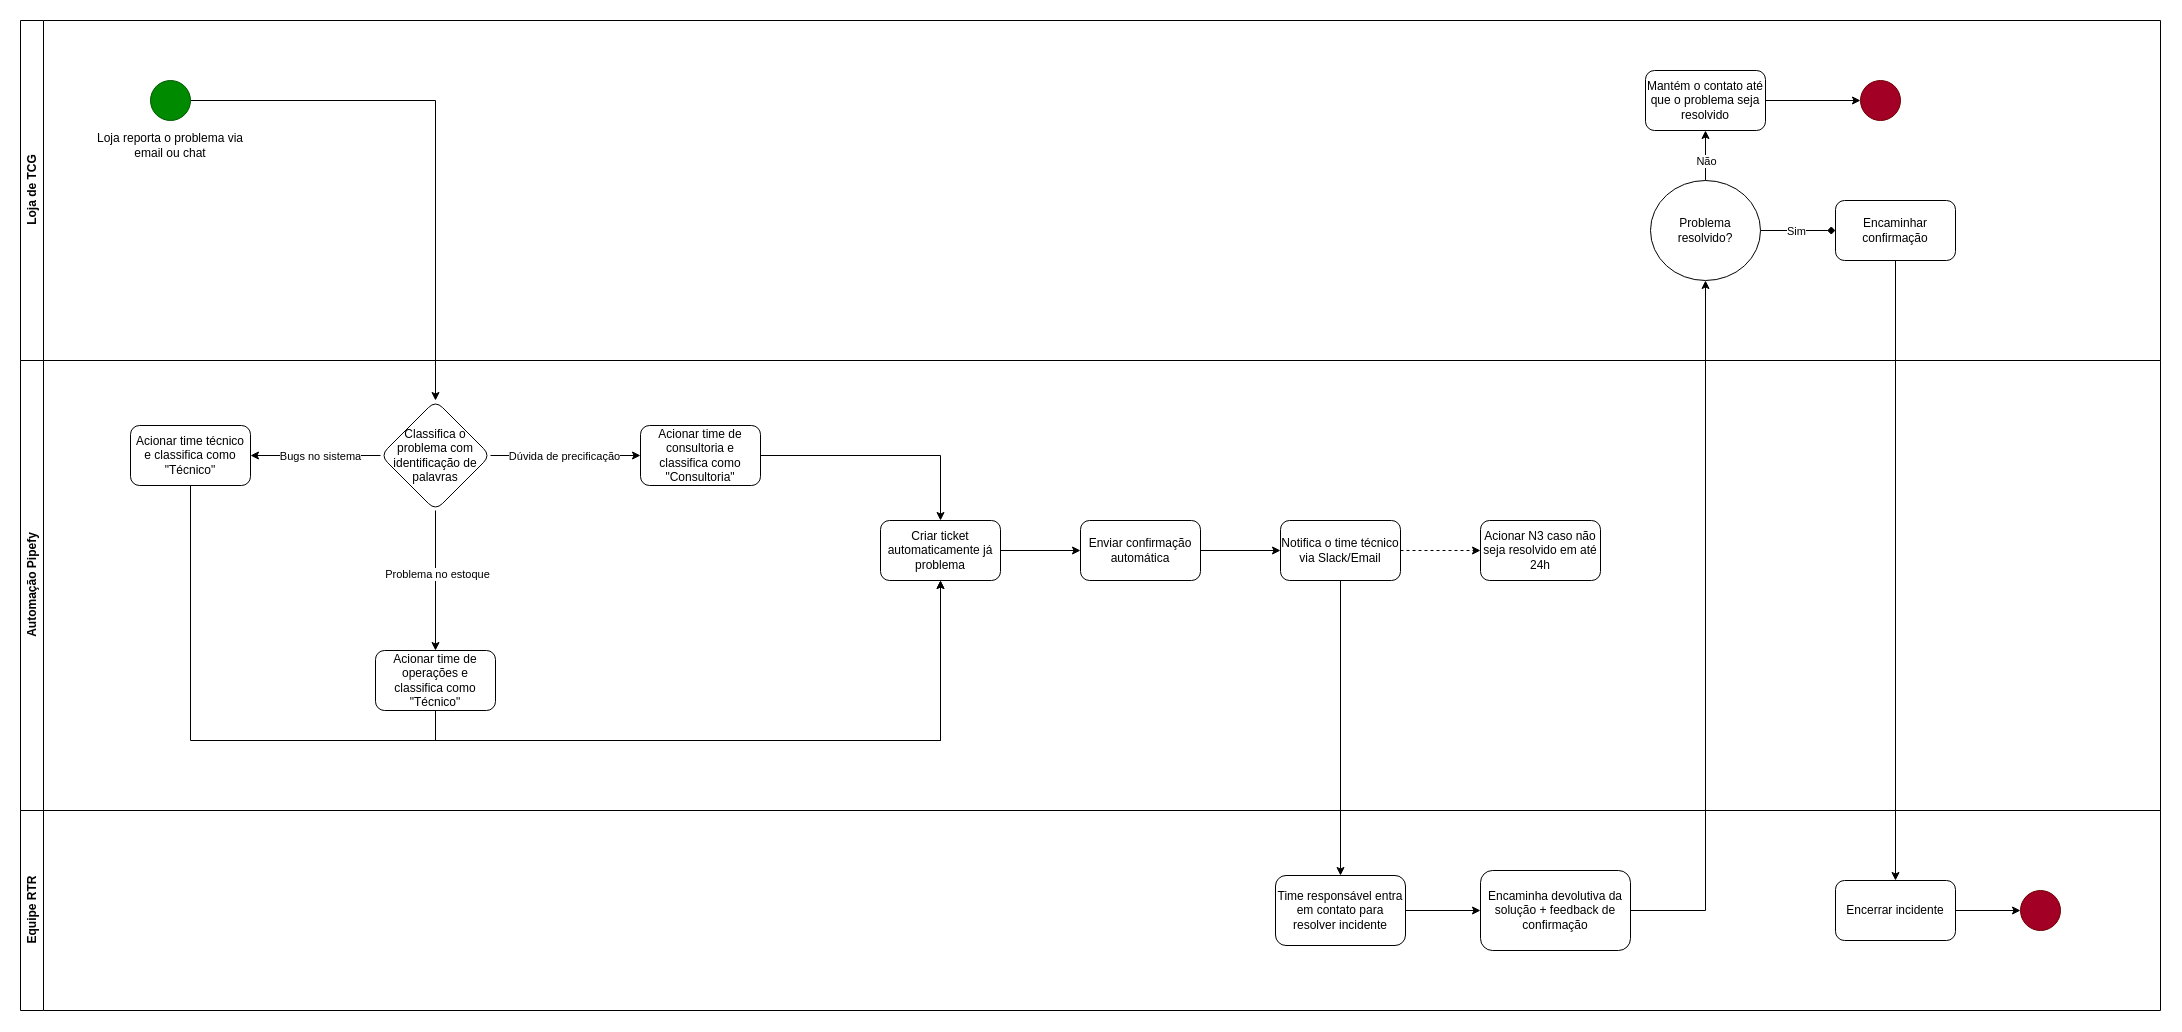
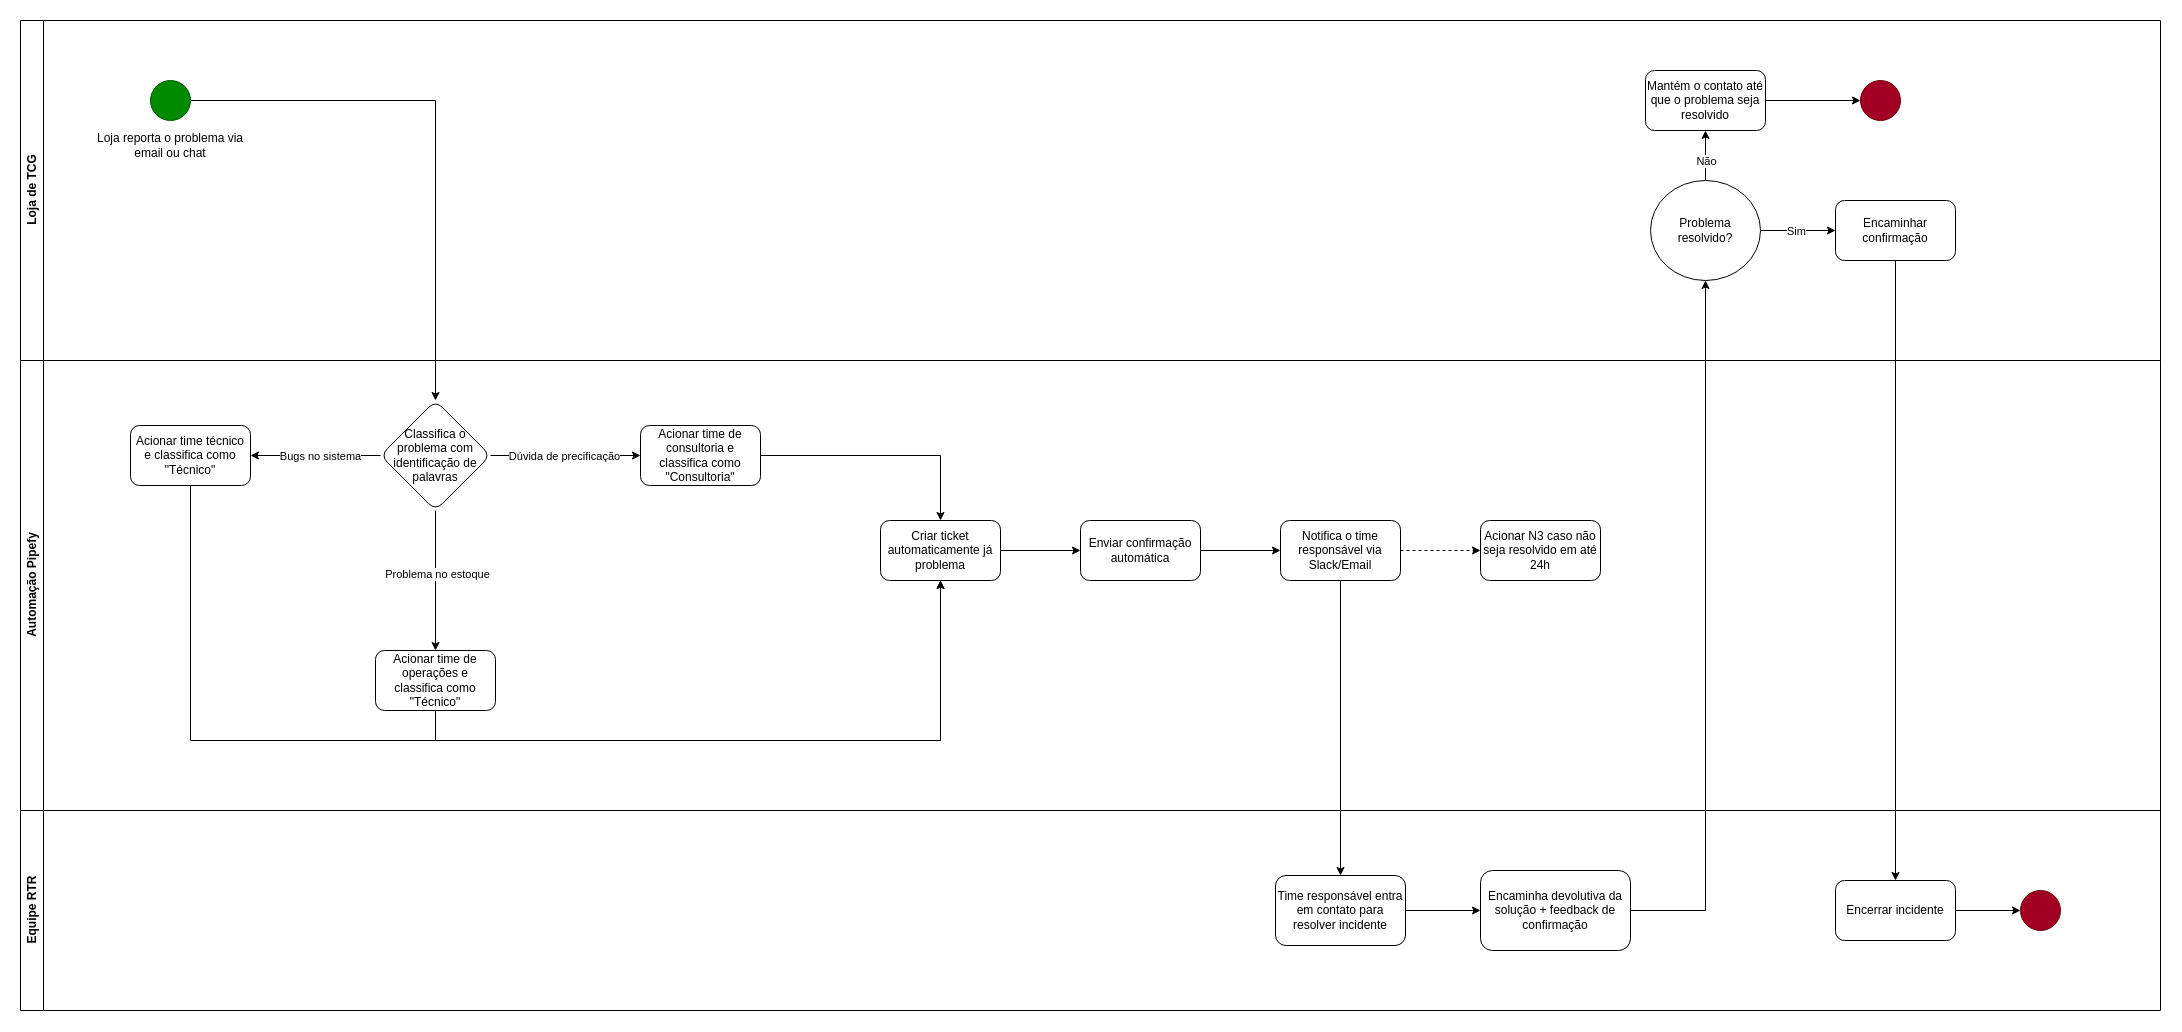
edge "Problema resolvido?" -> "Encaminhar confirmação": arrowhead diamond -> classic
node "Notifica o time técnico via Slack/Email": label "Notifica o time técnico via Slack/Email" -> "Notifica o time responsável via Slack/Email"
